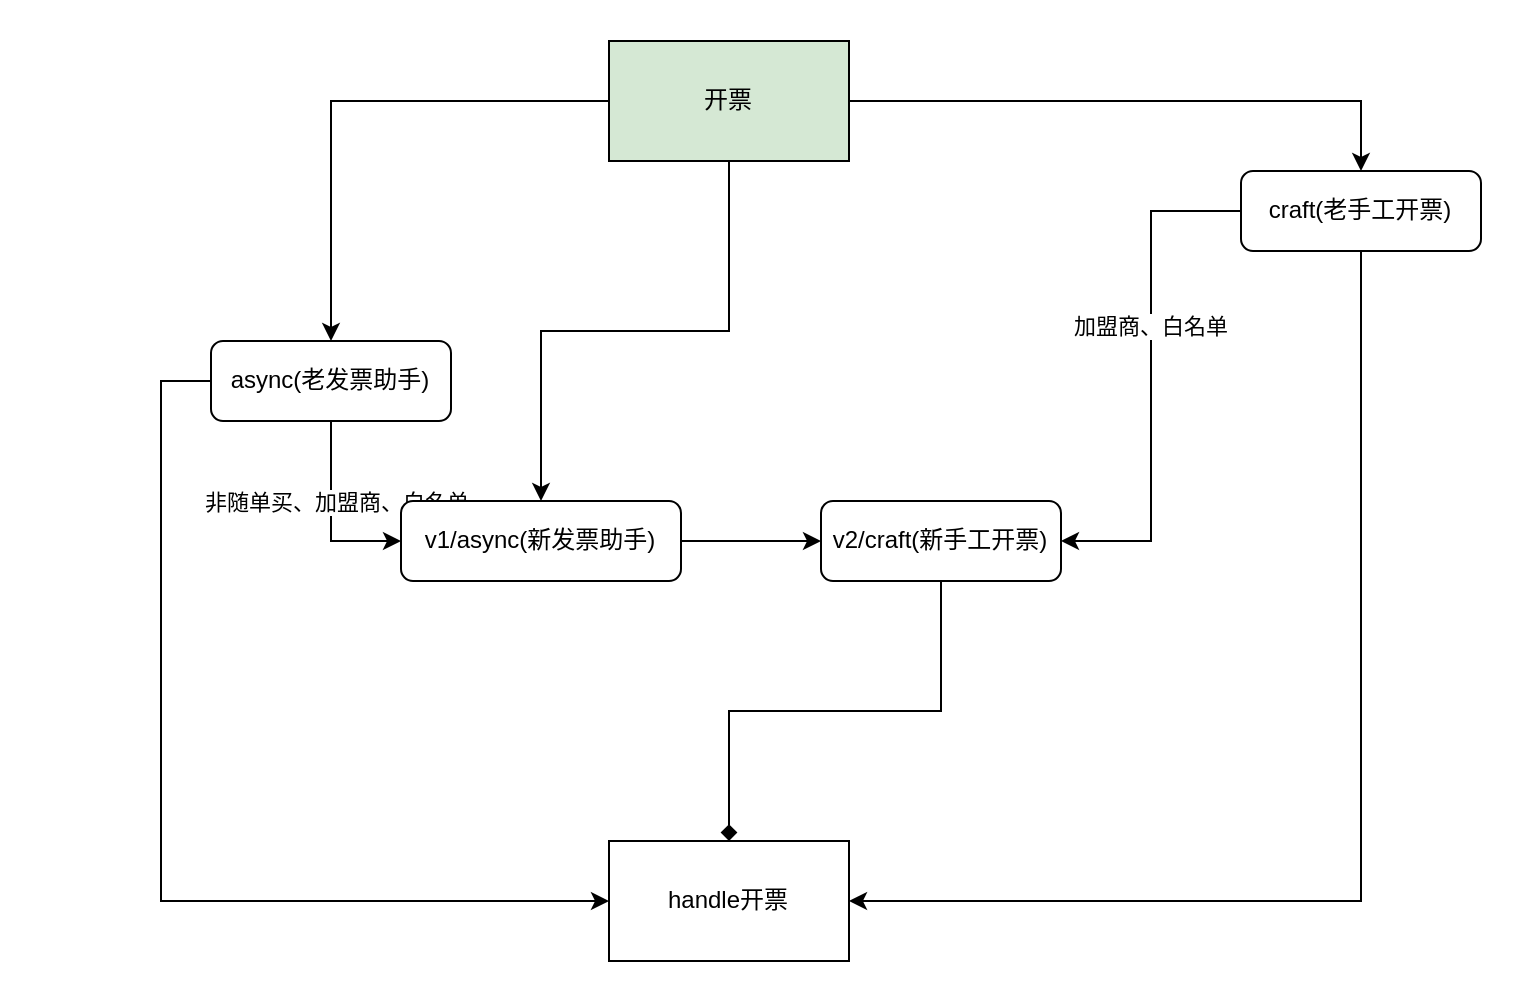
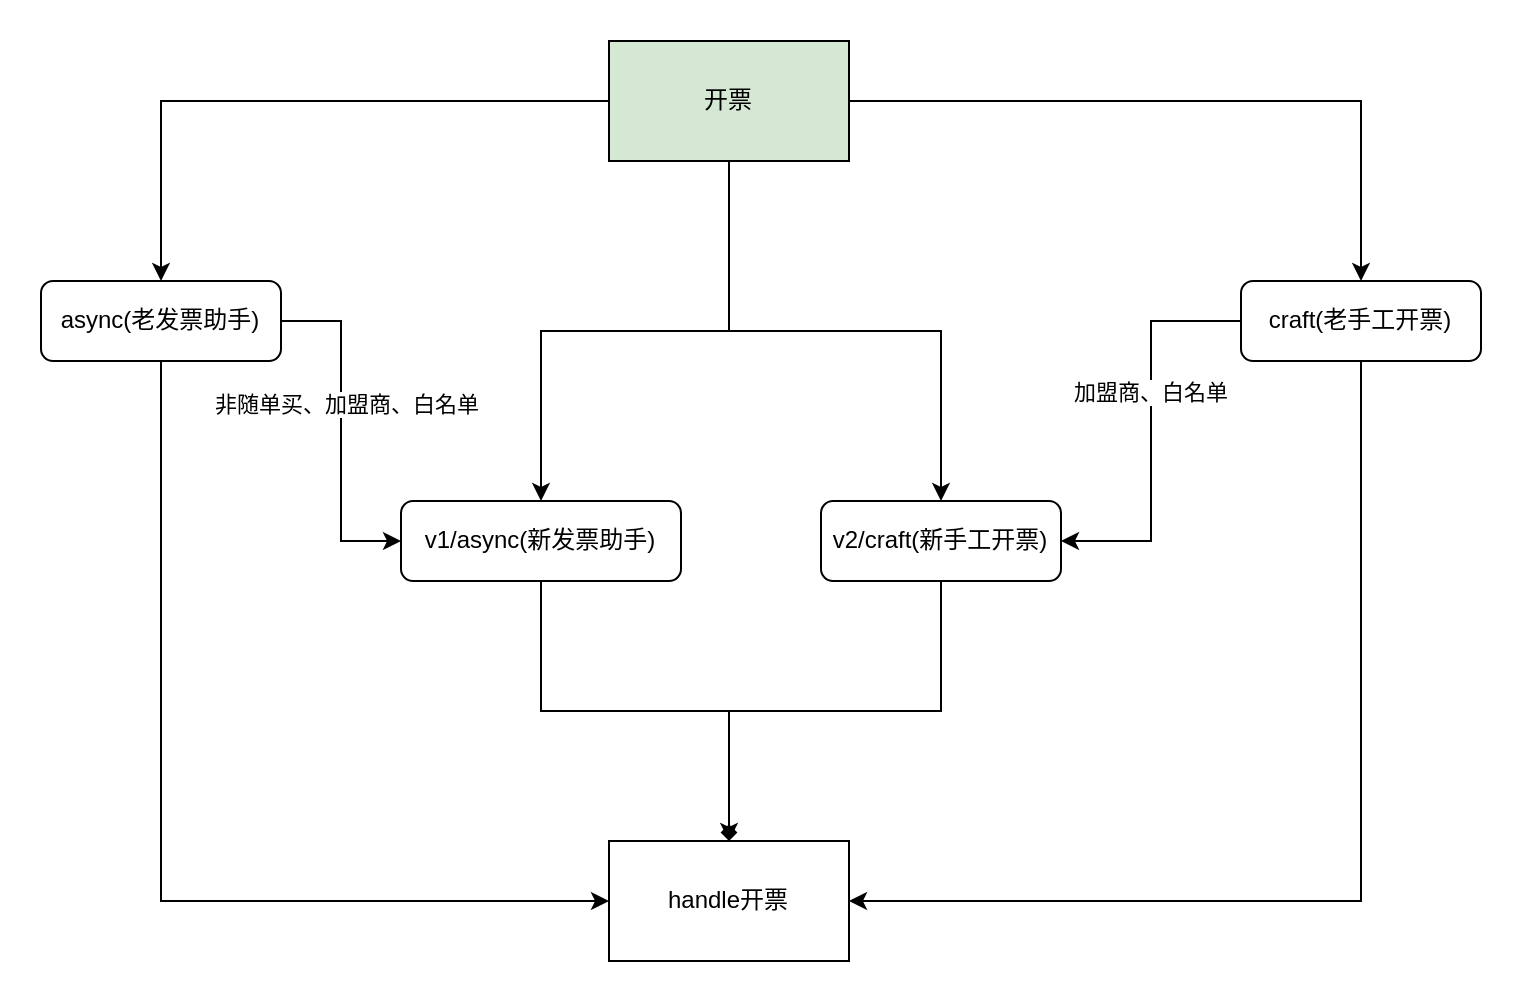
node "craft(老手工开票)": moved (1361, 211) -> (1361, 321)
edge "开票" -> "v2/craft(新手工开票)": added
node "async(老发票助手)": moved (331, 381) -> (161, 321)
edge "v1/async(新发票助手)" -> "v2/craft(新手工开票)": now "v1/async(新发票助手)" -> "handle开票"
